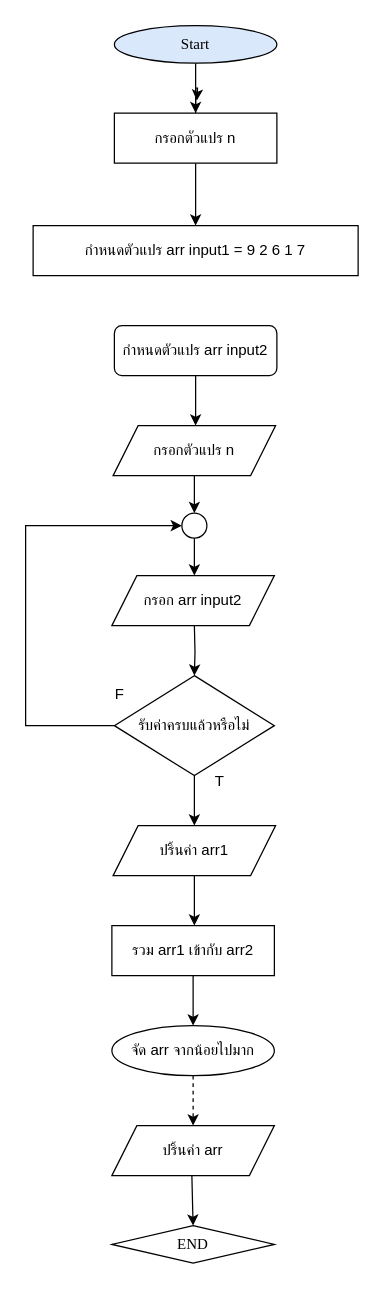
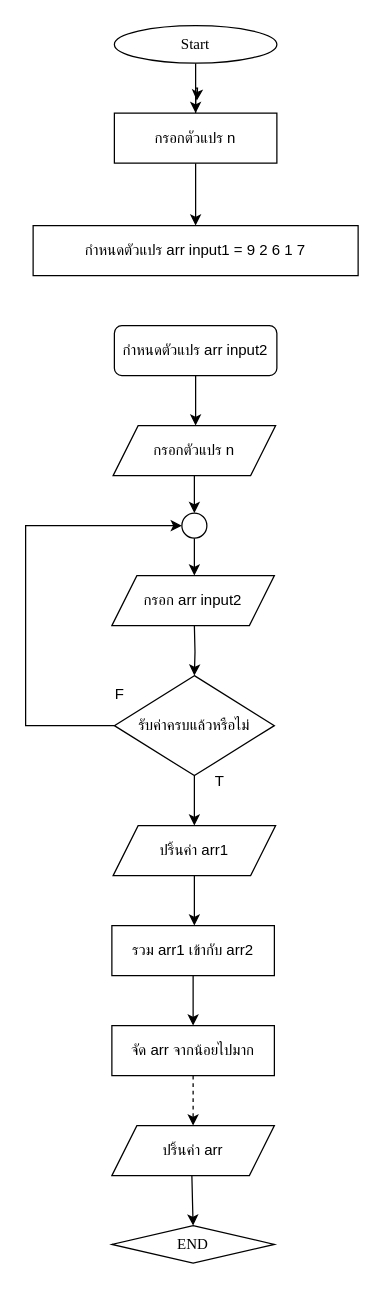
node "Start": fillcolor #dae8fc -> #ffffff
node "จัด arr จากน้อยไปมาก": shape ellipse -> rectangle
